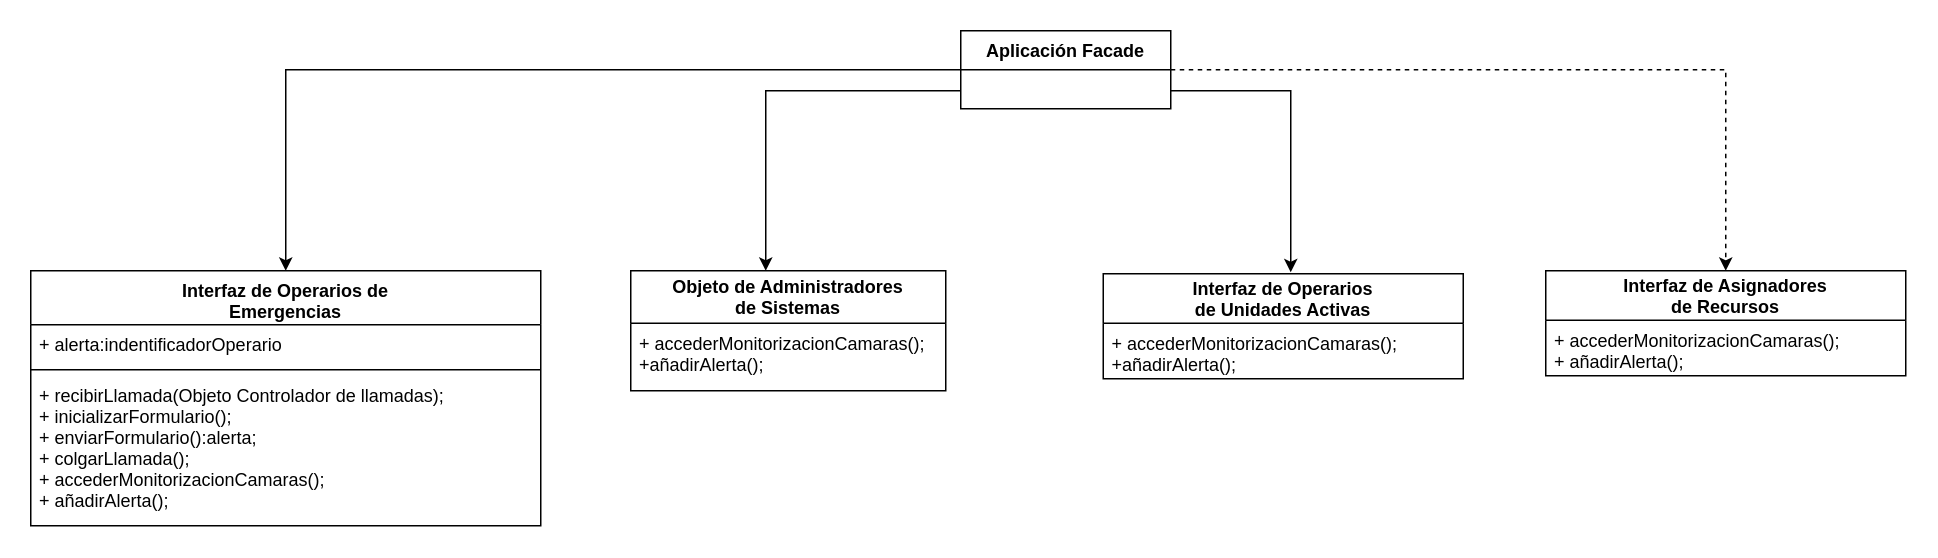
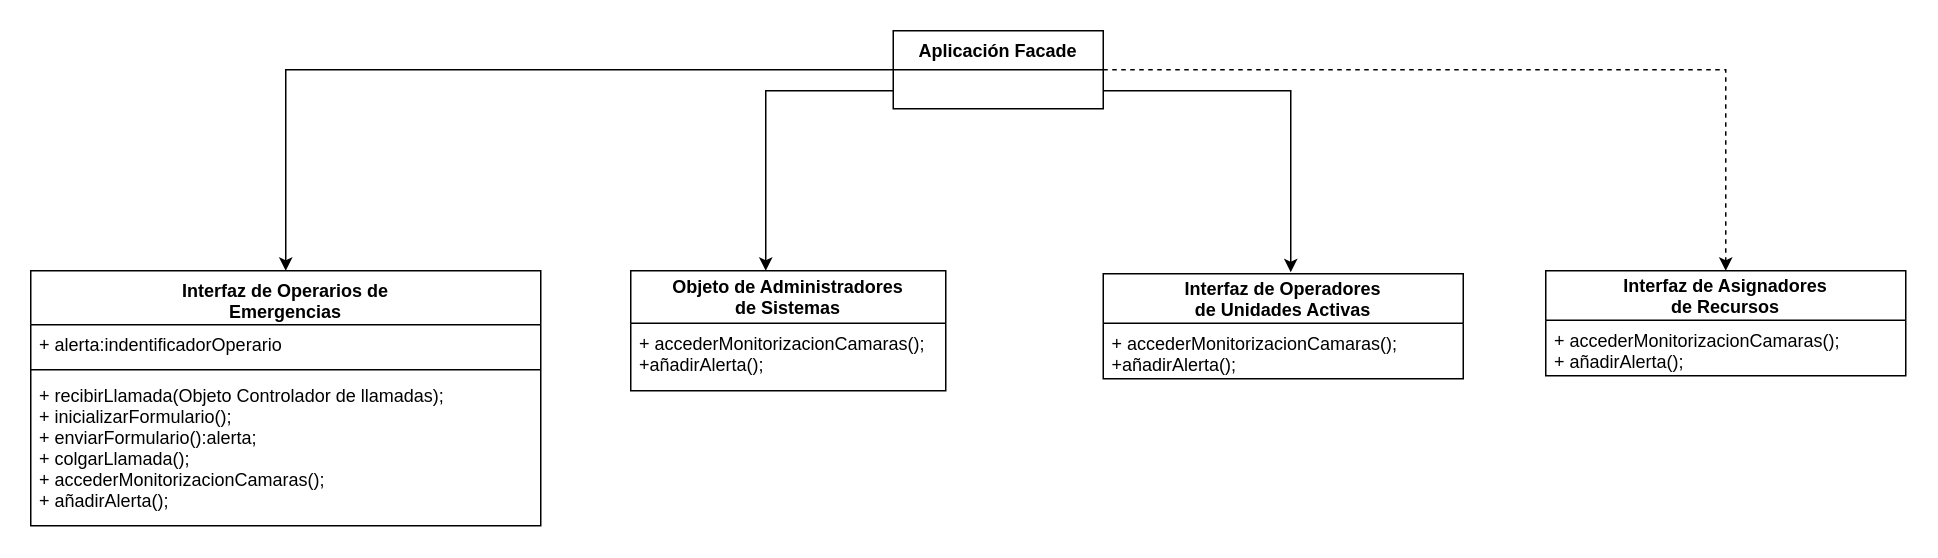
node "Aplicación Facade": moved (1066, 70) -> (998, 70)
node "Interfaz de Operarios de Unidades Activas": label "Interfaz de Operarios de Unidades Activas" -> "Interfaz de Operadores de Unidades Activas"
